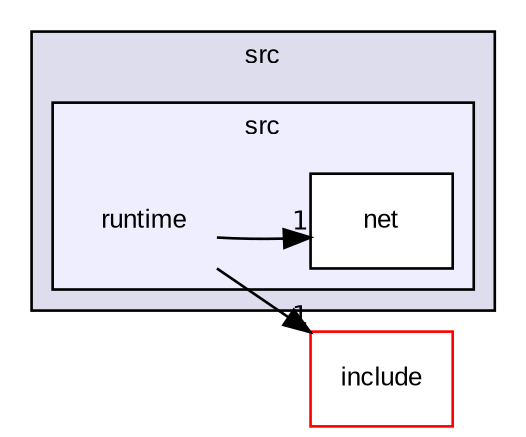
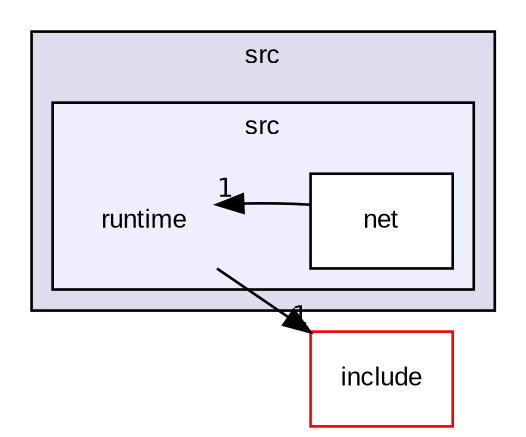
edge "runtime" -> "net": reversed
